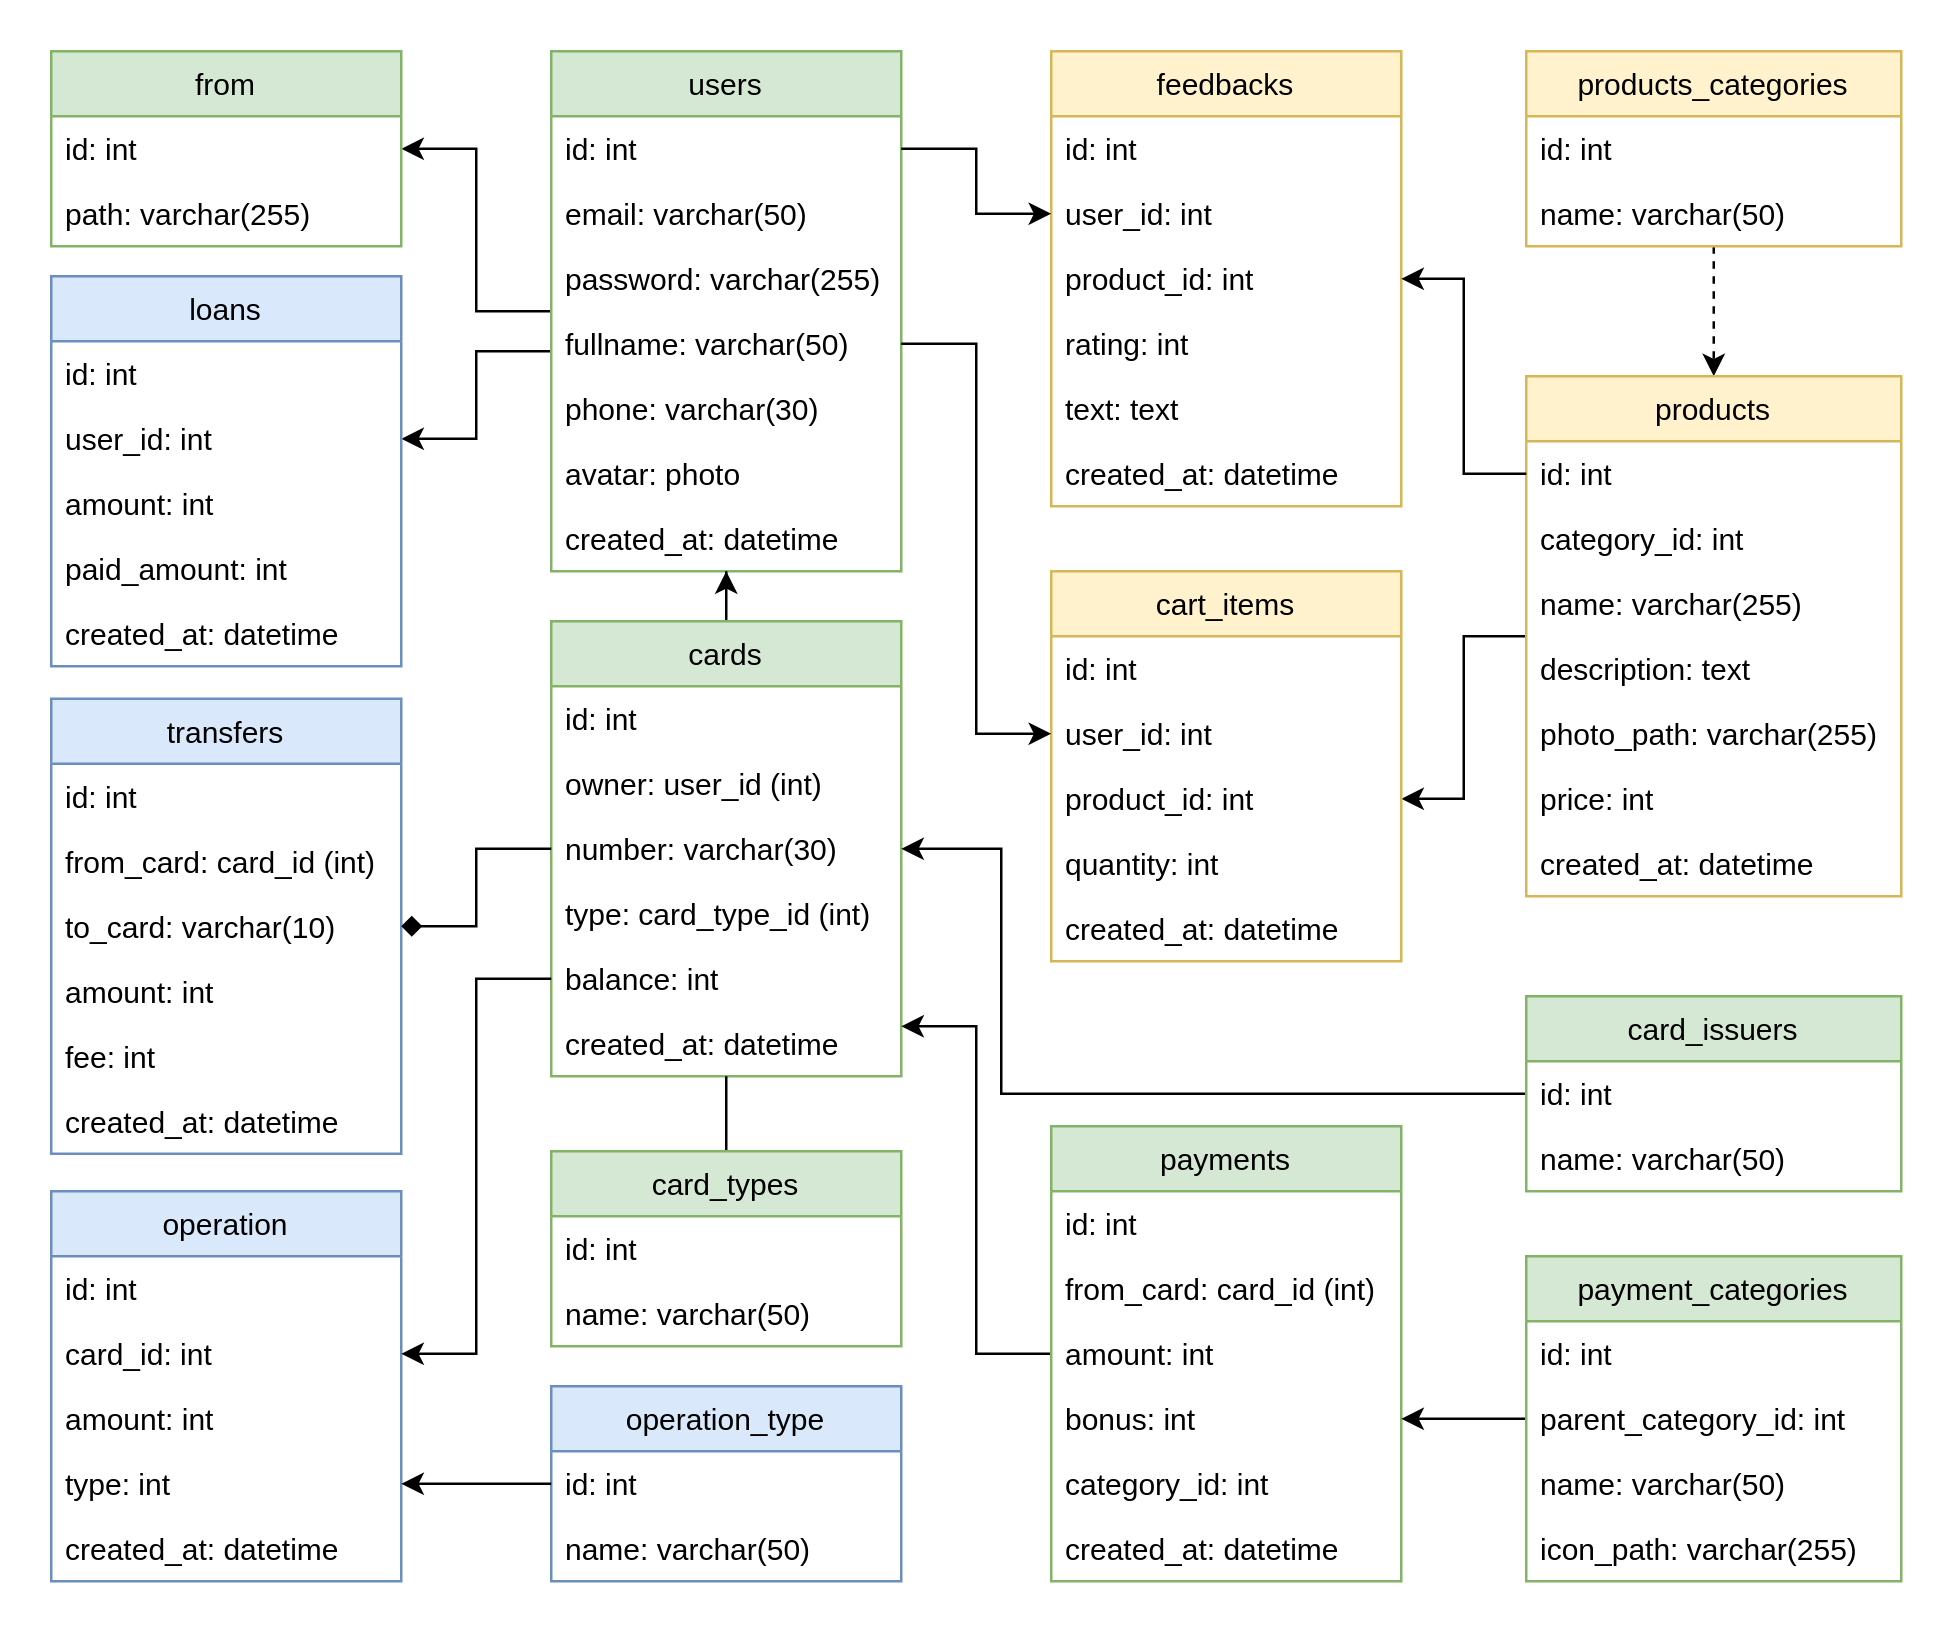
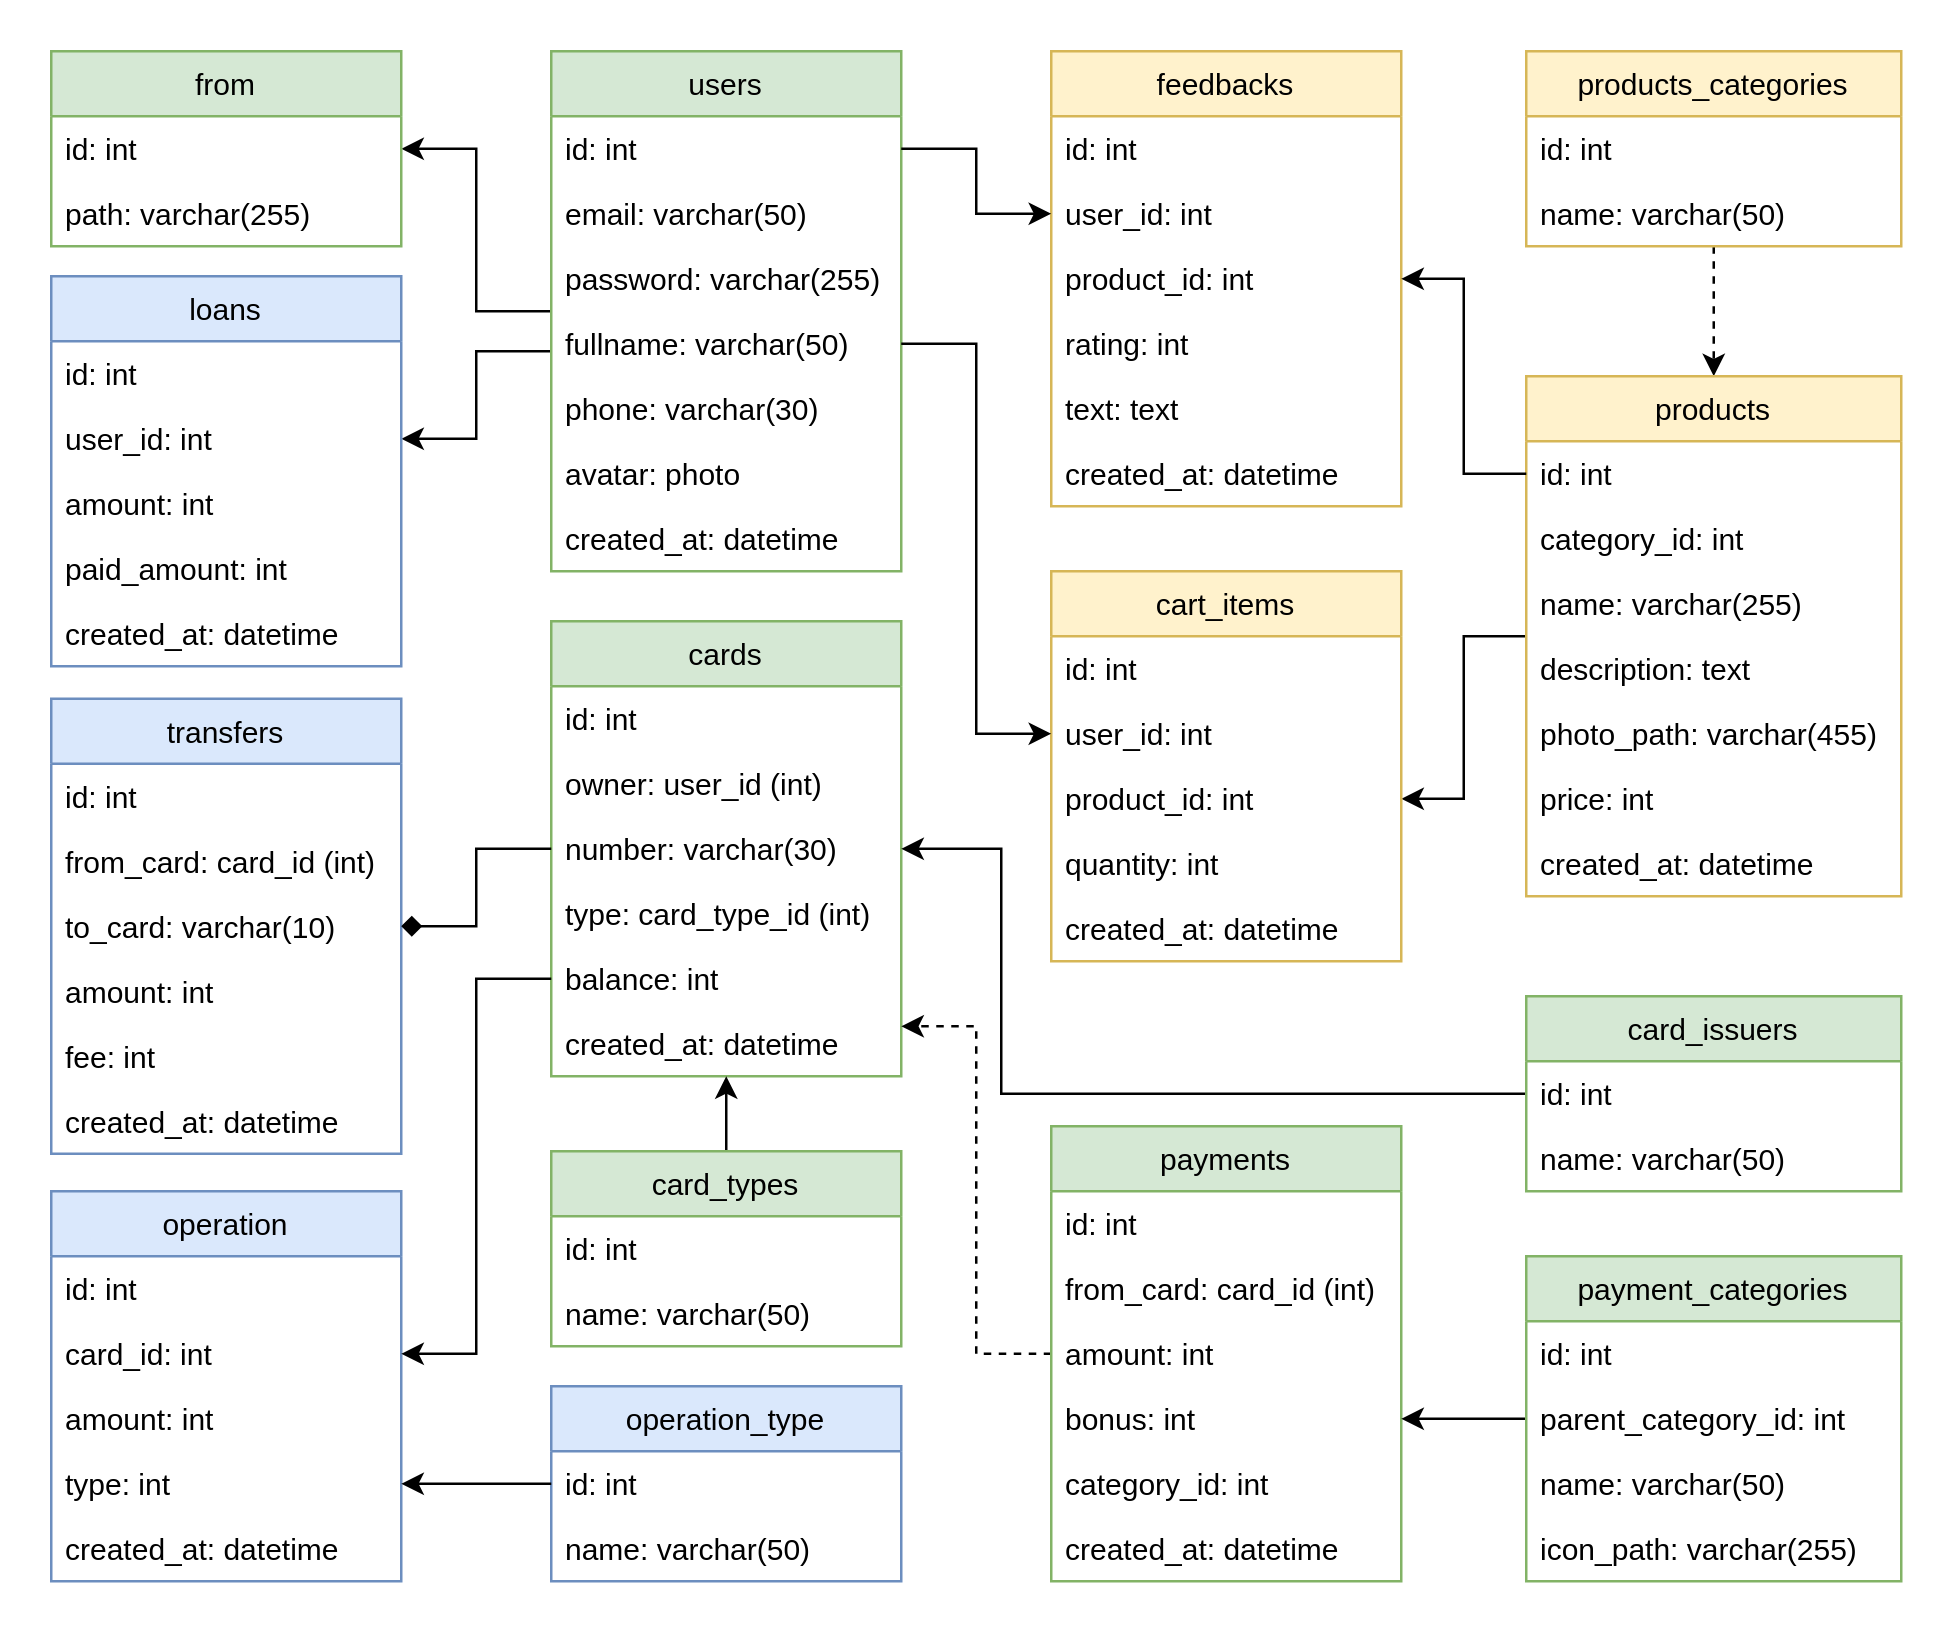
edge "cards" -> "users": removed
node "photo_path: varchar(255)": label "photo_path: varchar(255)" -> "photo_path: varchar(455)"
edge "cards" -- "card_types": arrowhead none -> classic
edge "payments" -> "cards": style solid -> dashed
